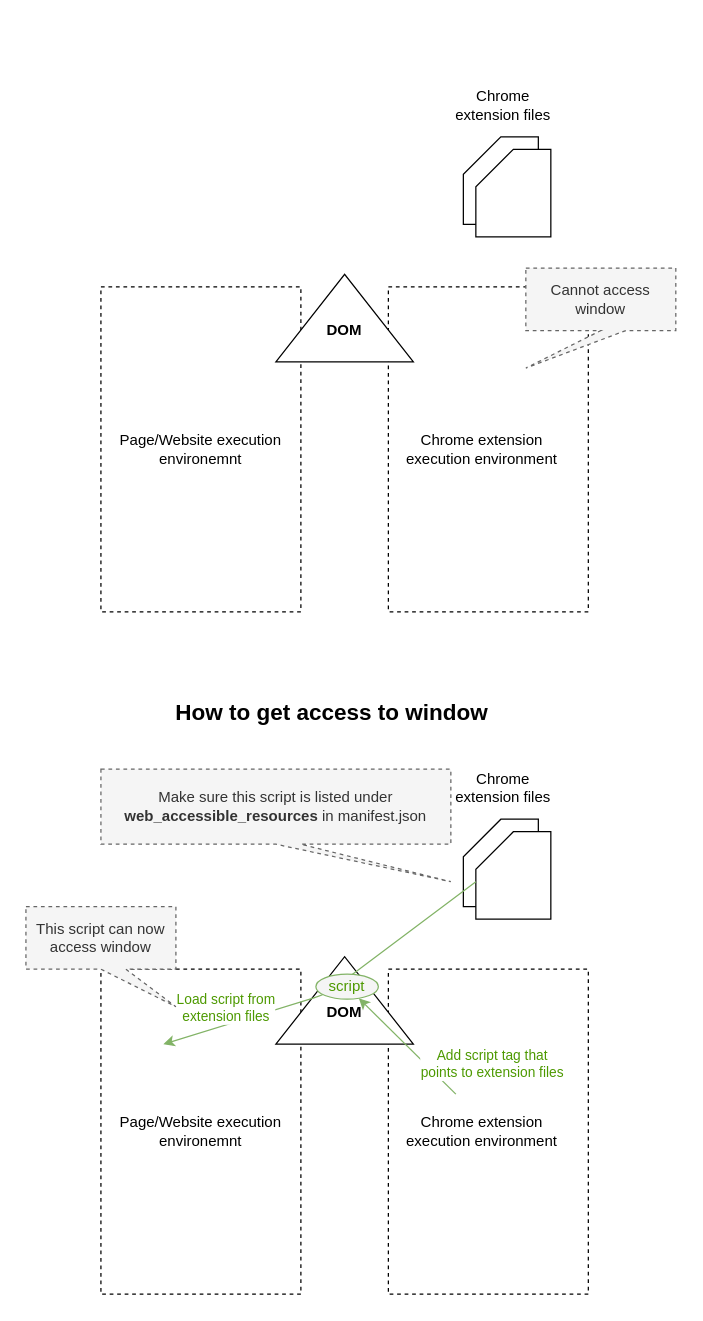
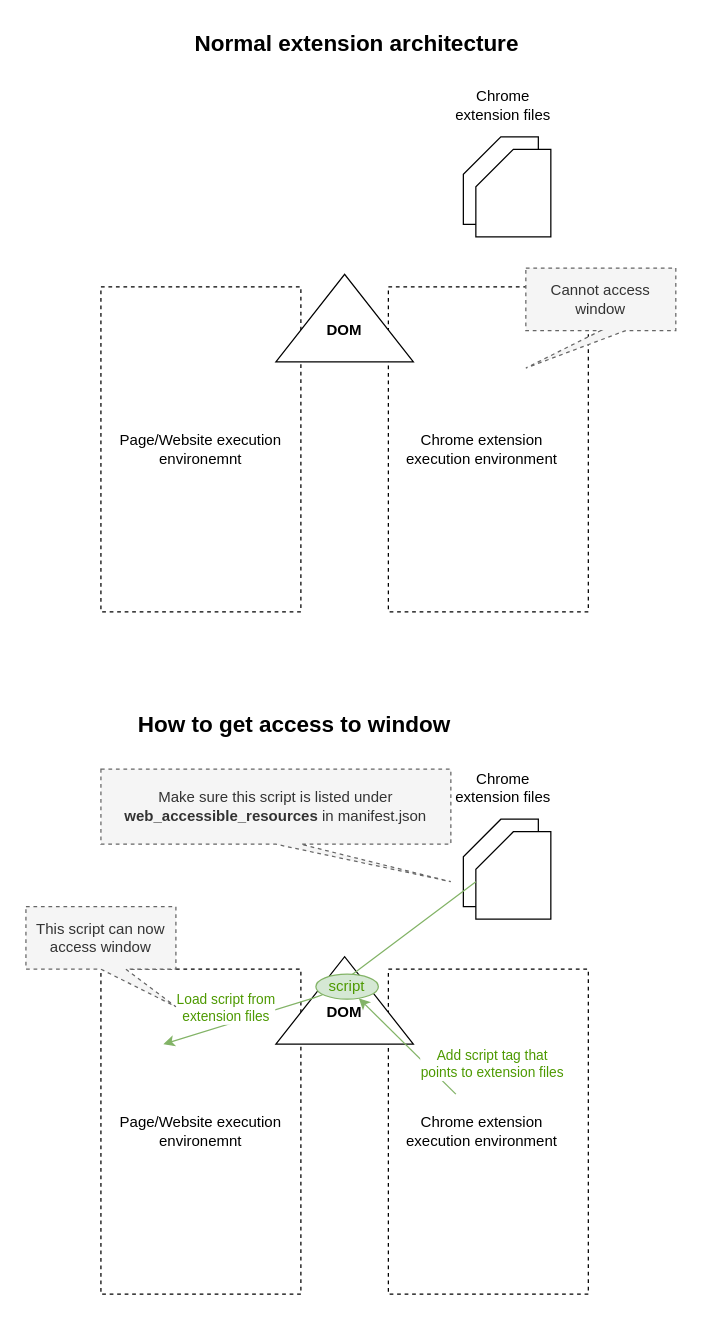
node "Normal extension architecture": added
node "How to get access to window": moved (332, 713) -> (294, 726)
node "script": fillcolor #f5f5f5 -> #d5e8d4
